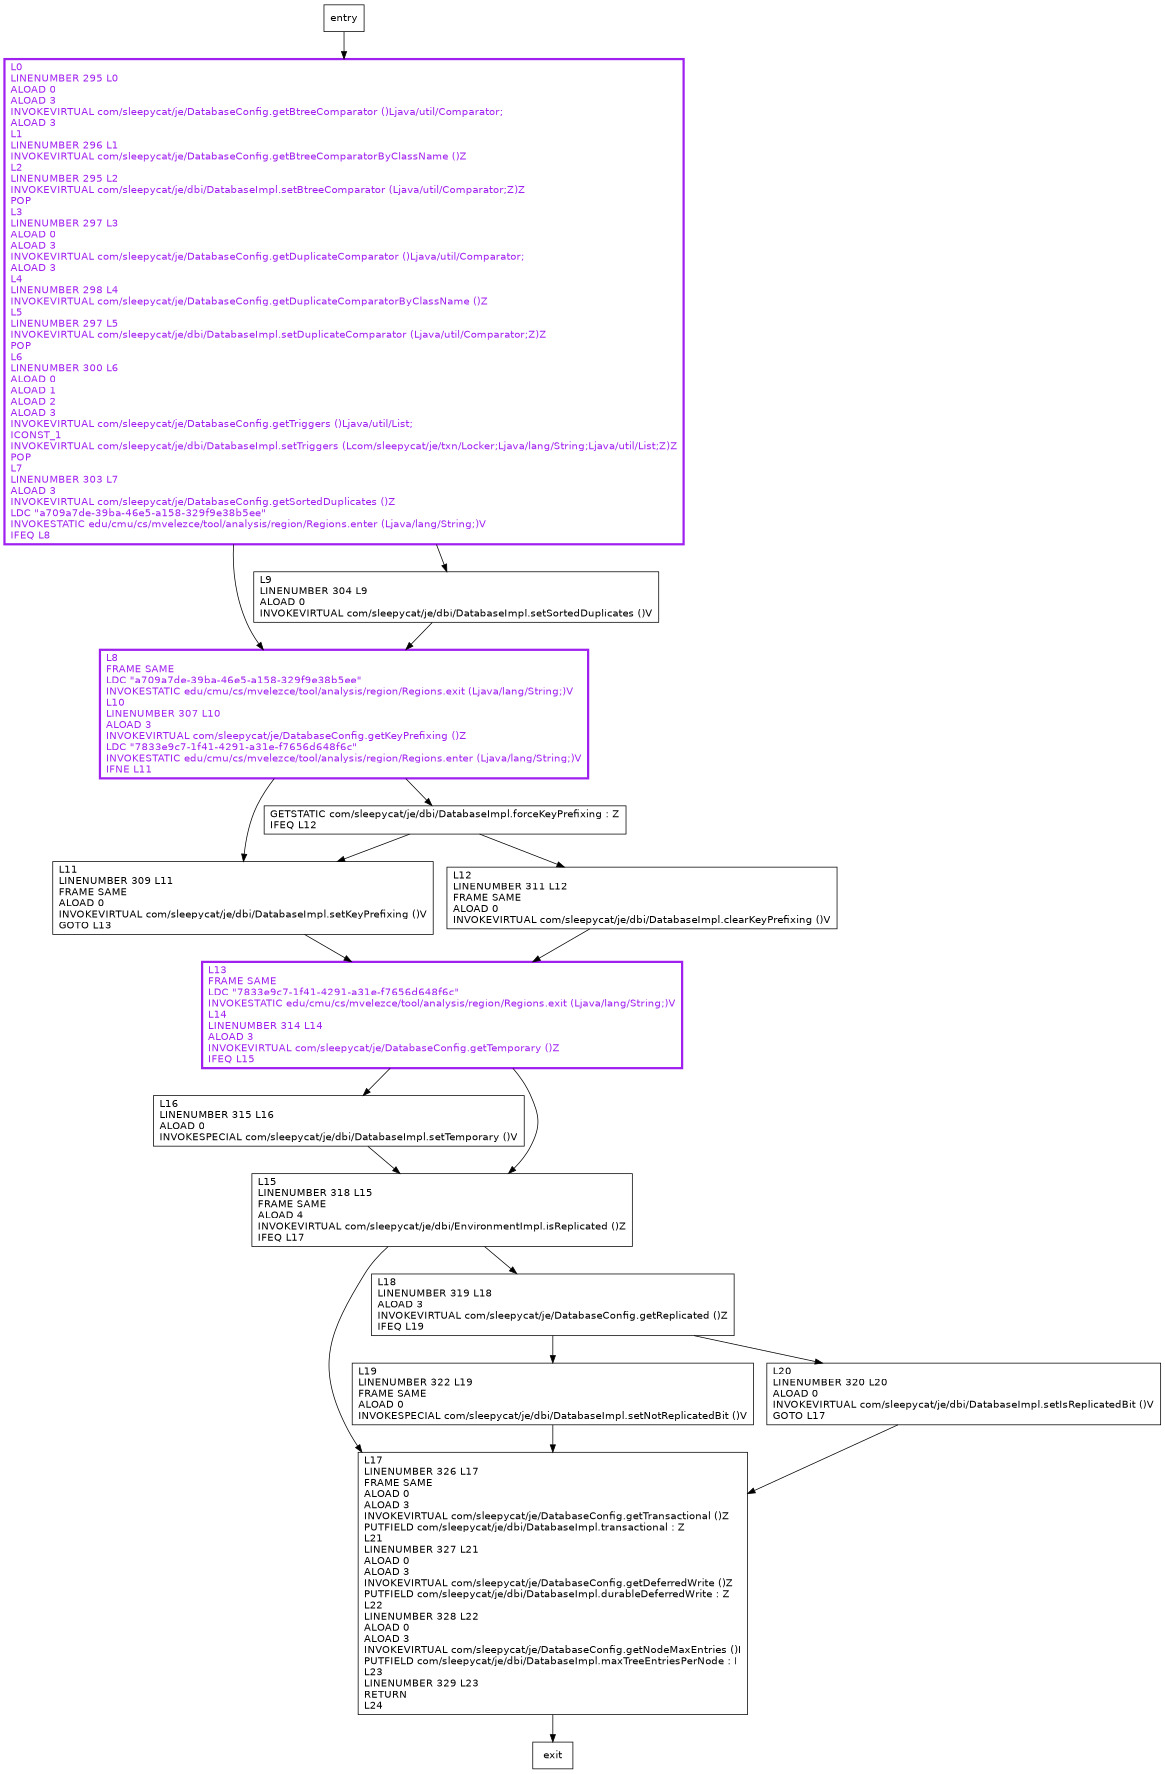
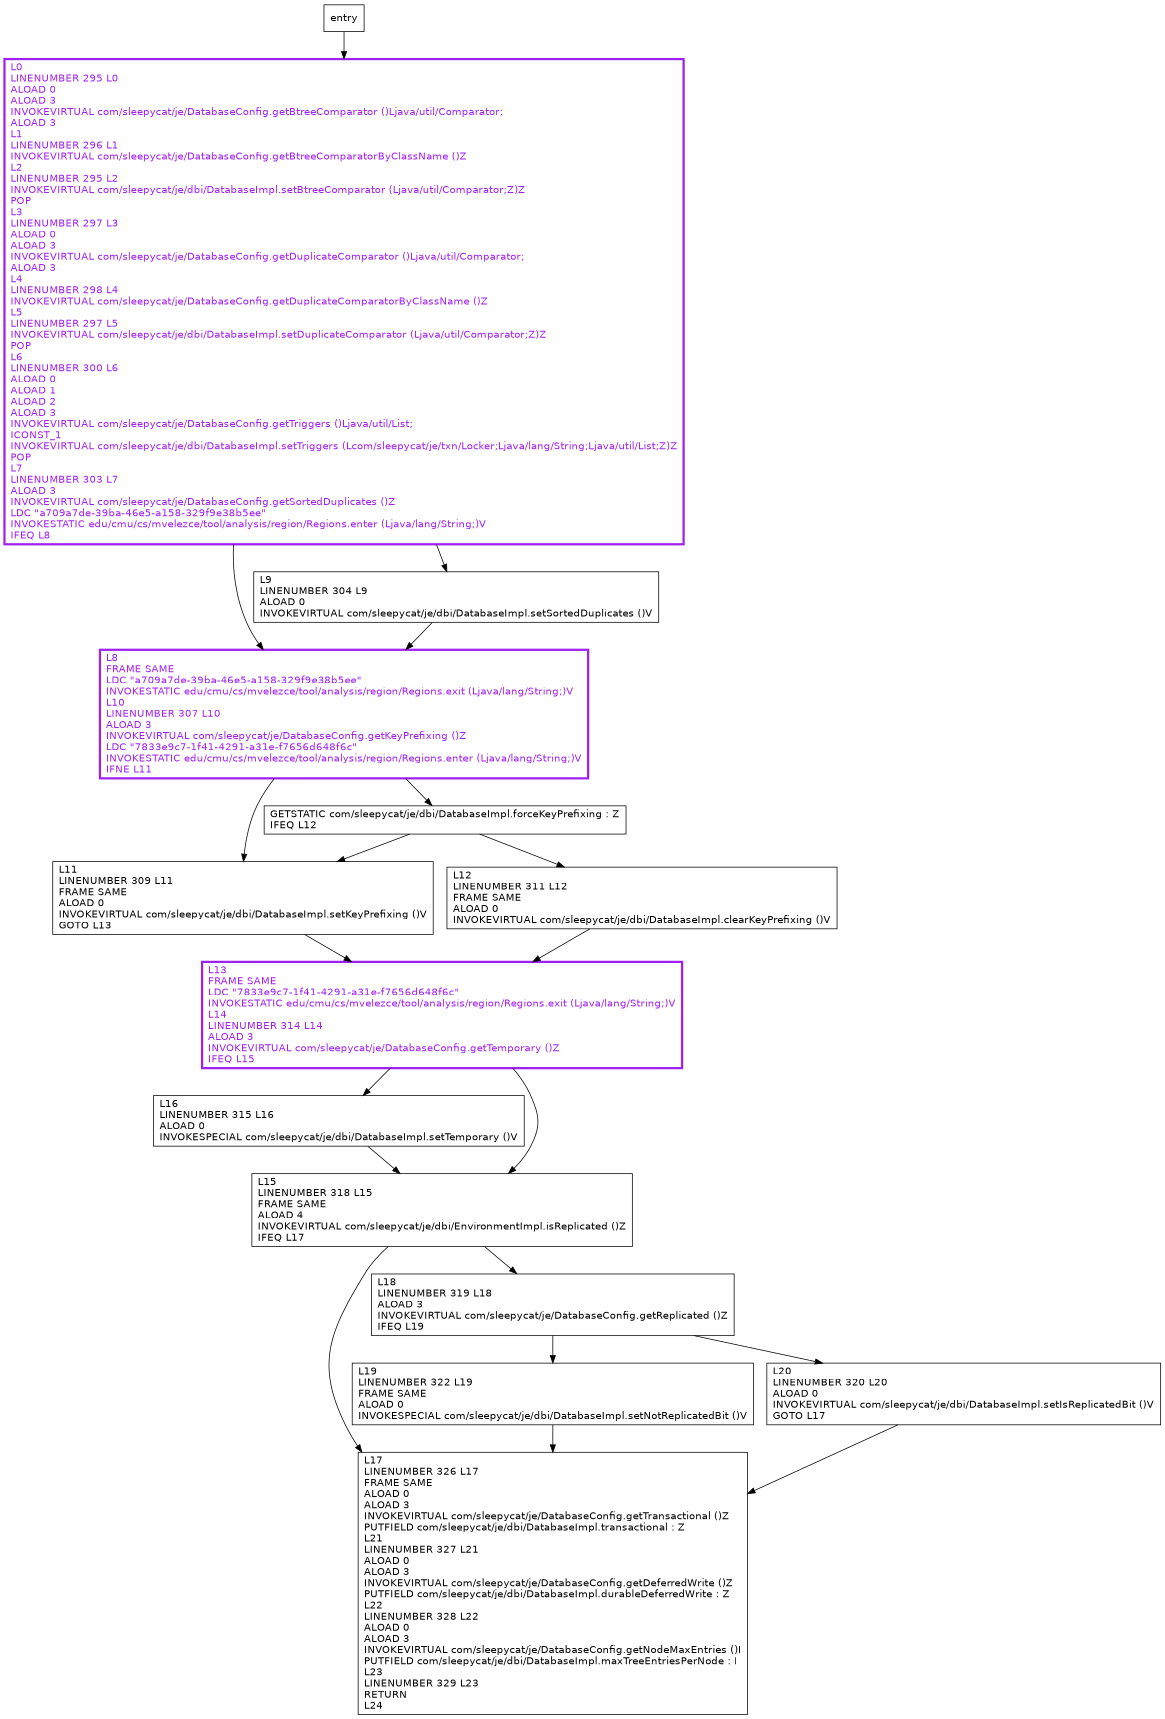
node "exit": removed
